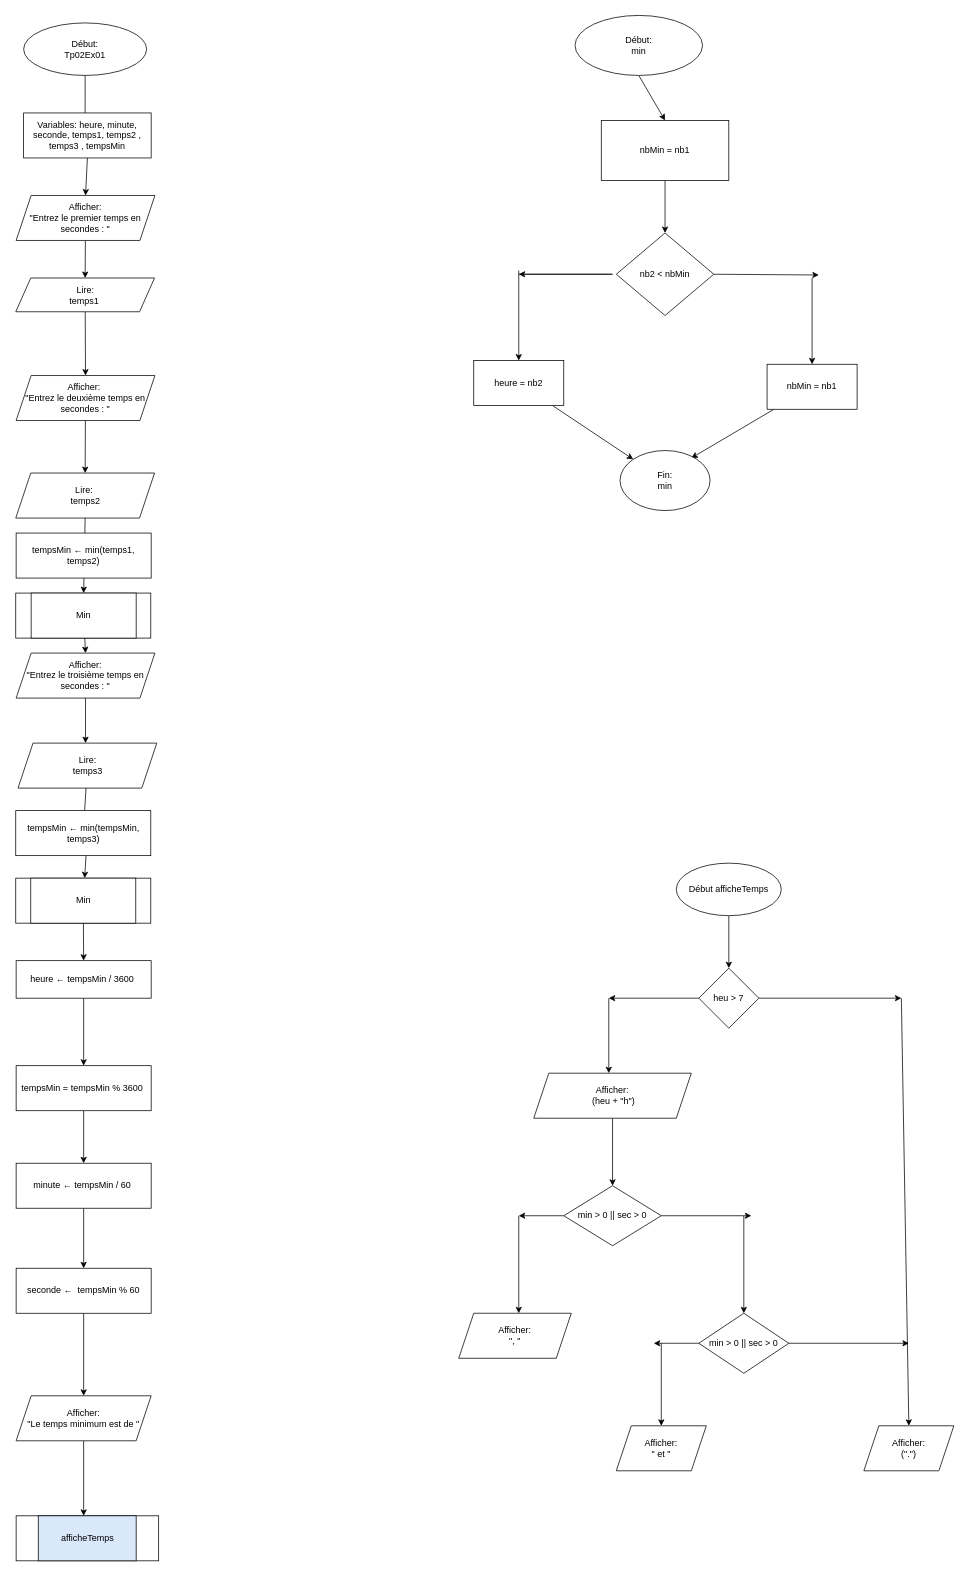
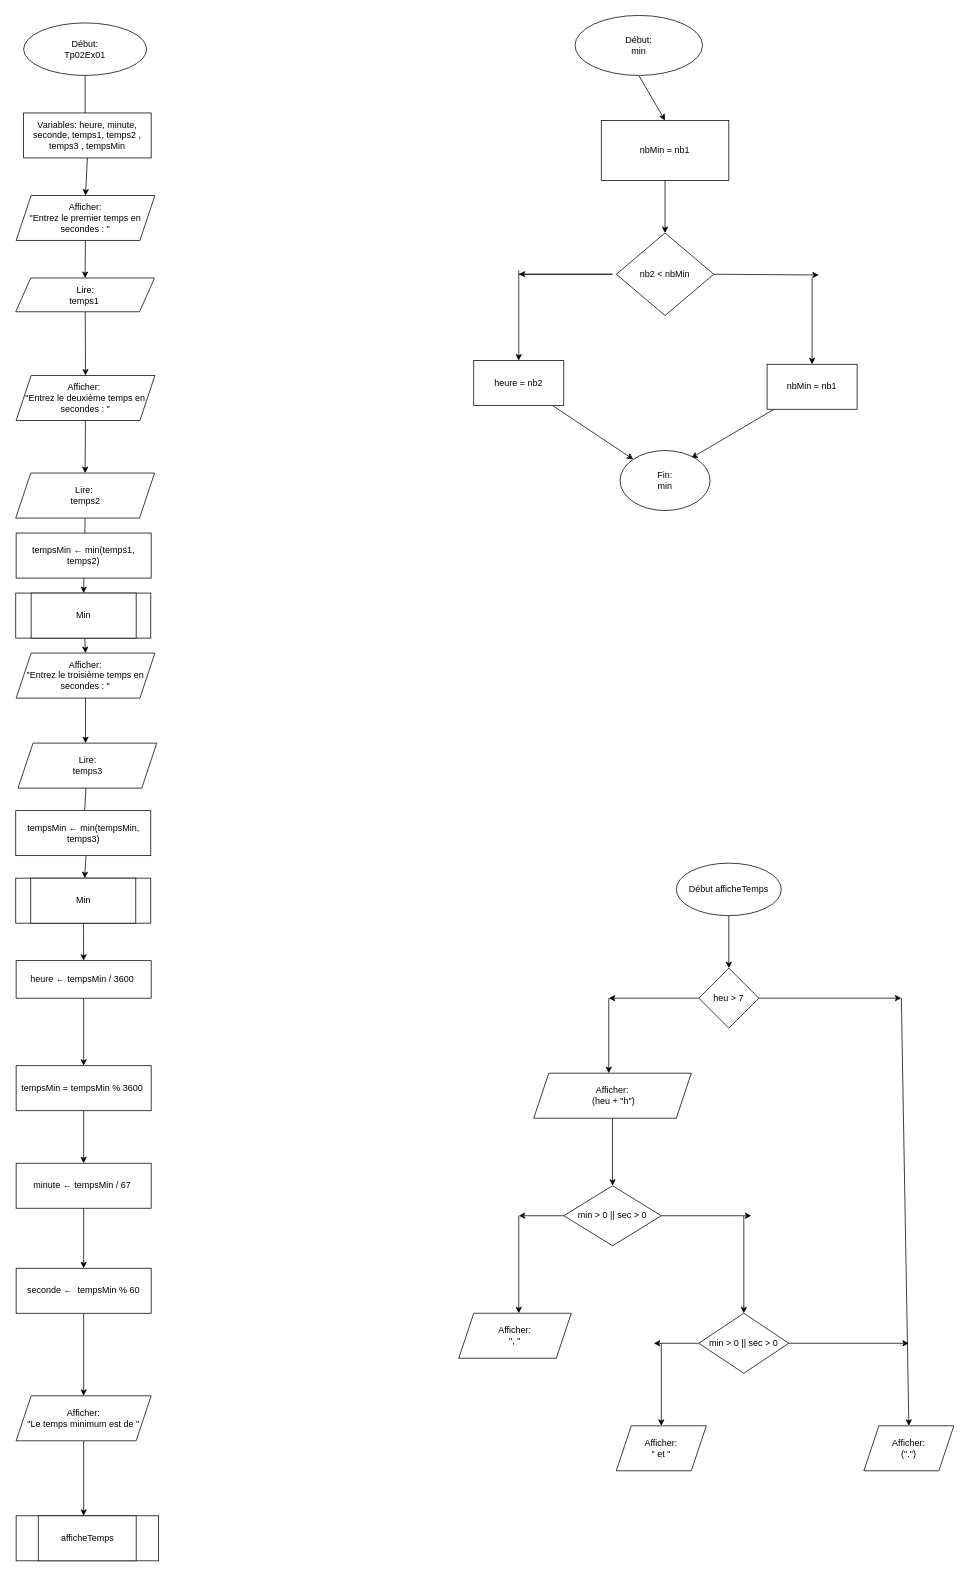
node "minute ← tempsMin / 60": label "minute ← tempsMin / 60" -> "minute ← tempsMin / 67"
node "afficheTemps": fillcolor #dae8fc -> #ffffff
